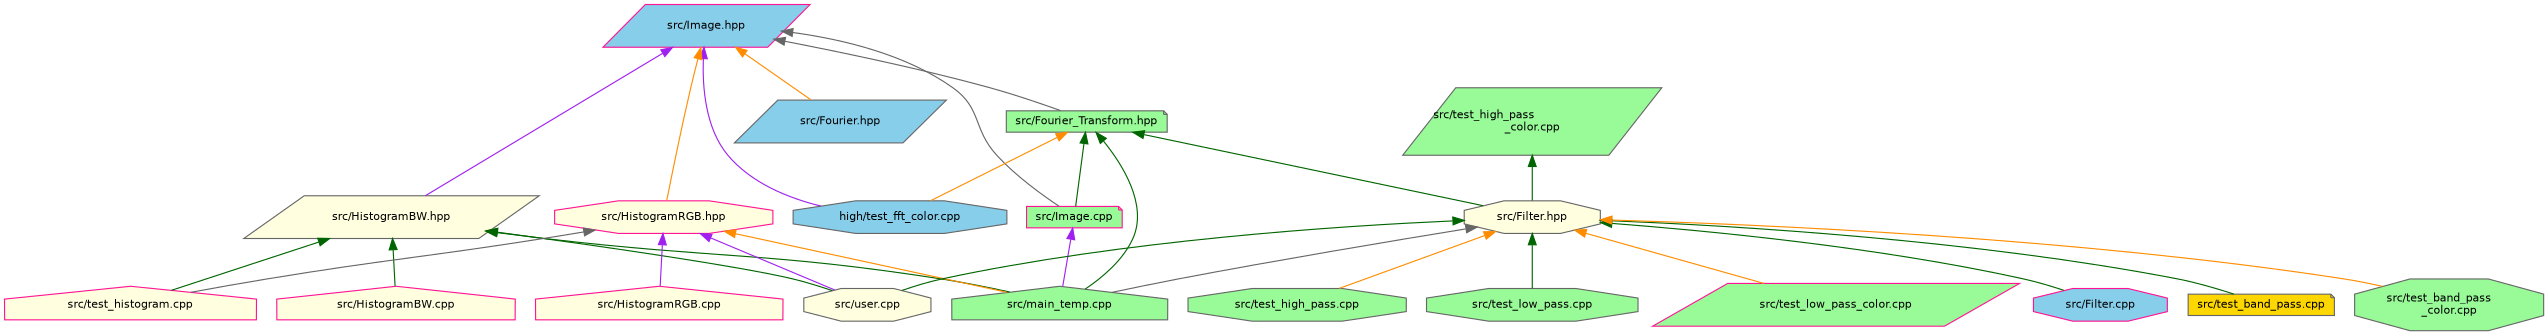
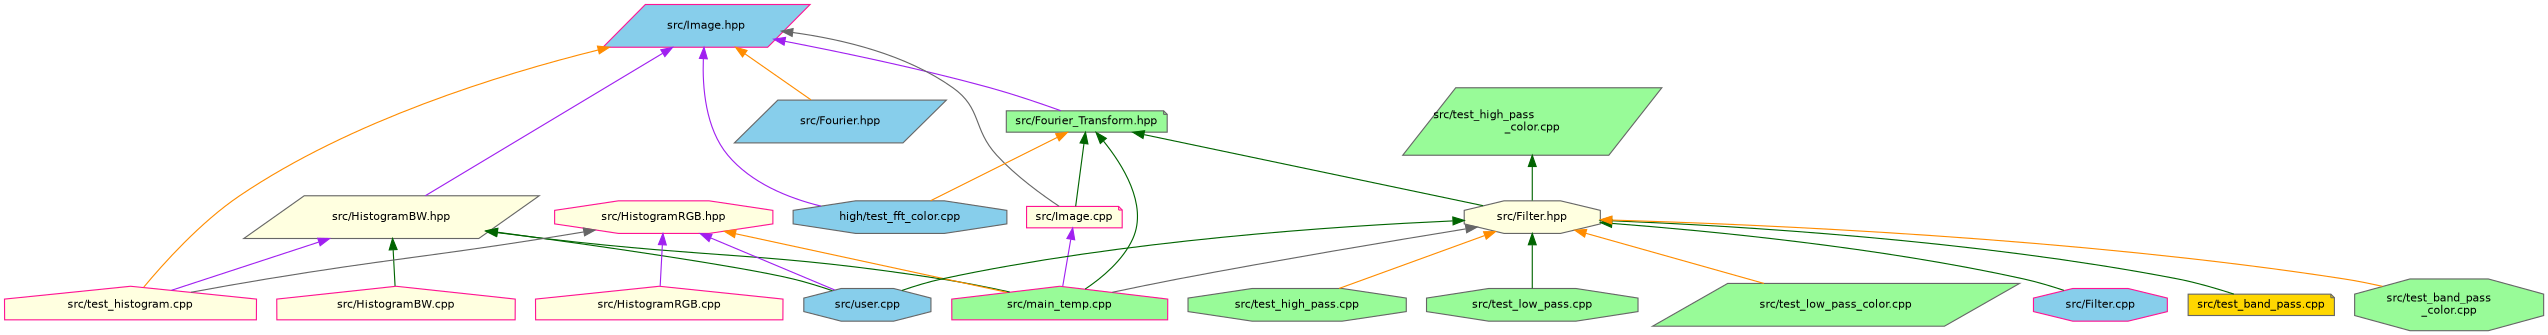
edge "src/Fourier_Transform.hpp" -> "src/Image.hpp": color gray40 -> purple
edge "src/HistogramRGB.hpp" -> "src/Image.hpp": now "src/test_histogram.cpp" -> "src/Image.hpp"
node "src/Image.cpp": fillcolor palegreen -> lightyellow
edge "src/test_histogram.cpp" -> "src/HistogramBW.hpp": color darkgreen -> purple
node "src/user.cpp": fillcolor lightyellow -> skyblue
node "src/main_temp.cpp": color gray40 -> deeppink
node "src/test_low_pass_color.cpp": color deeppink -> gray40
